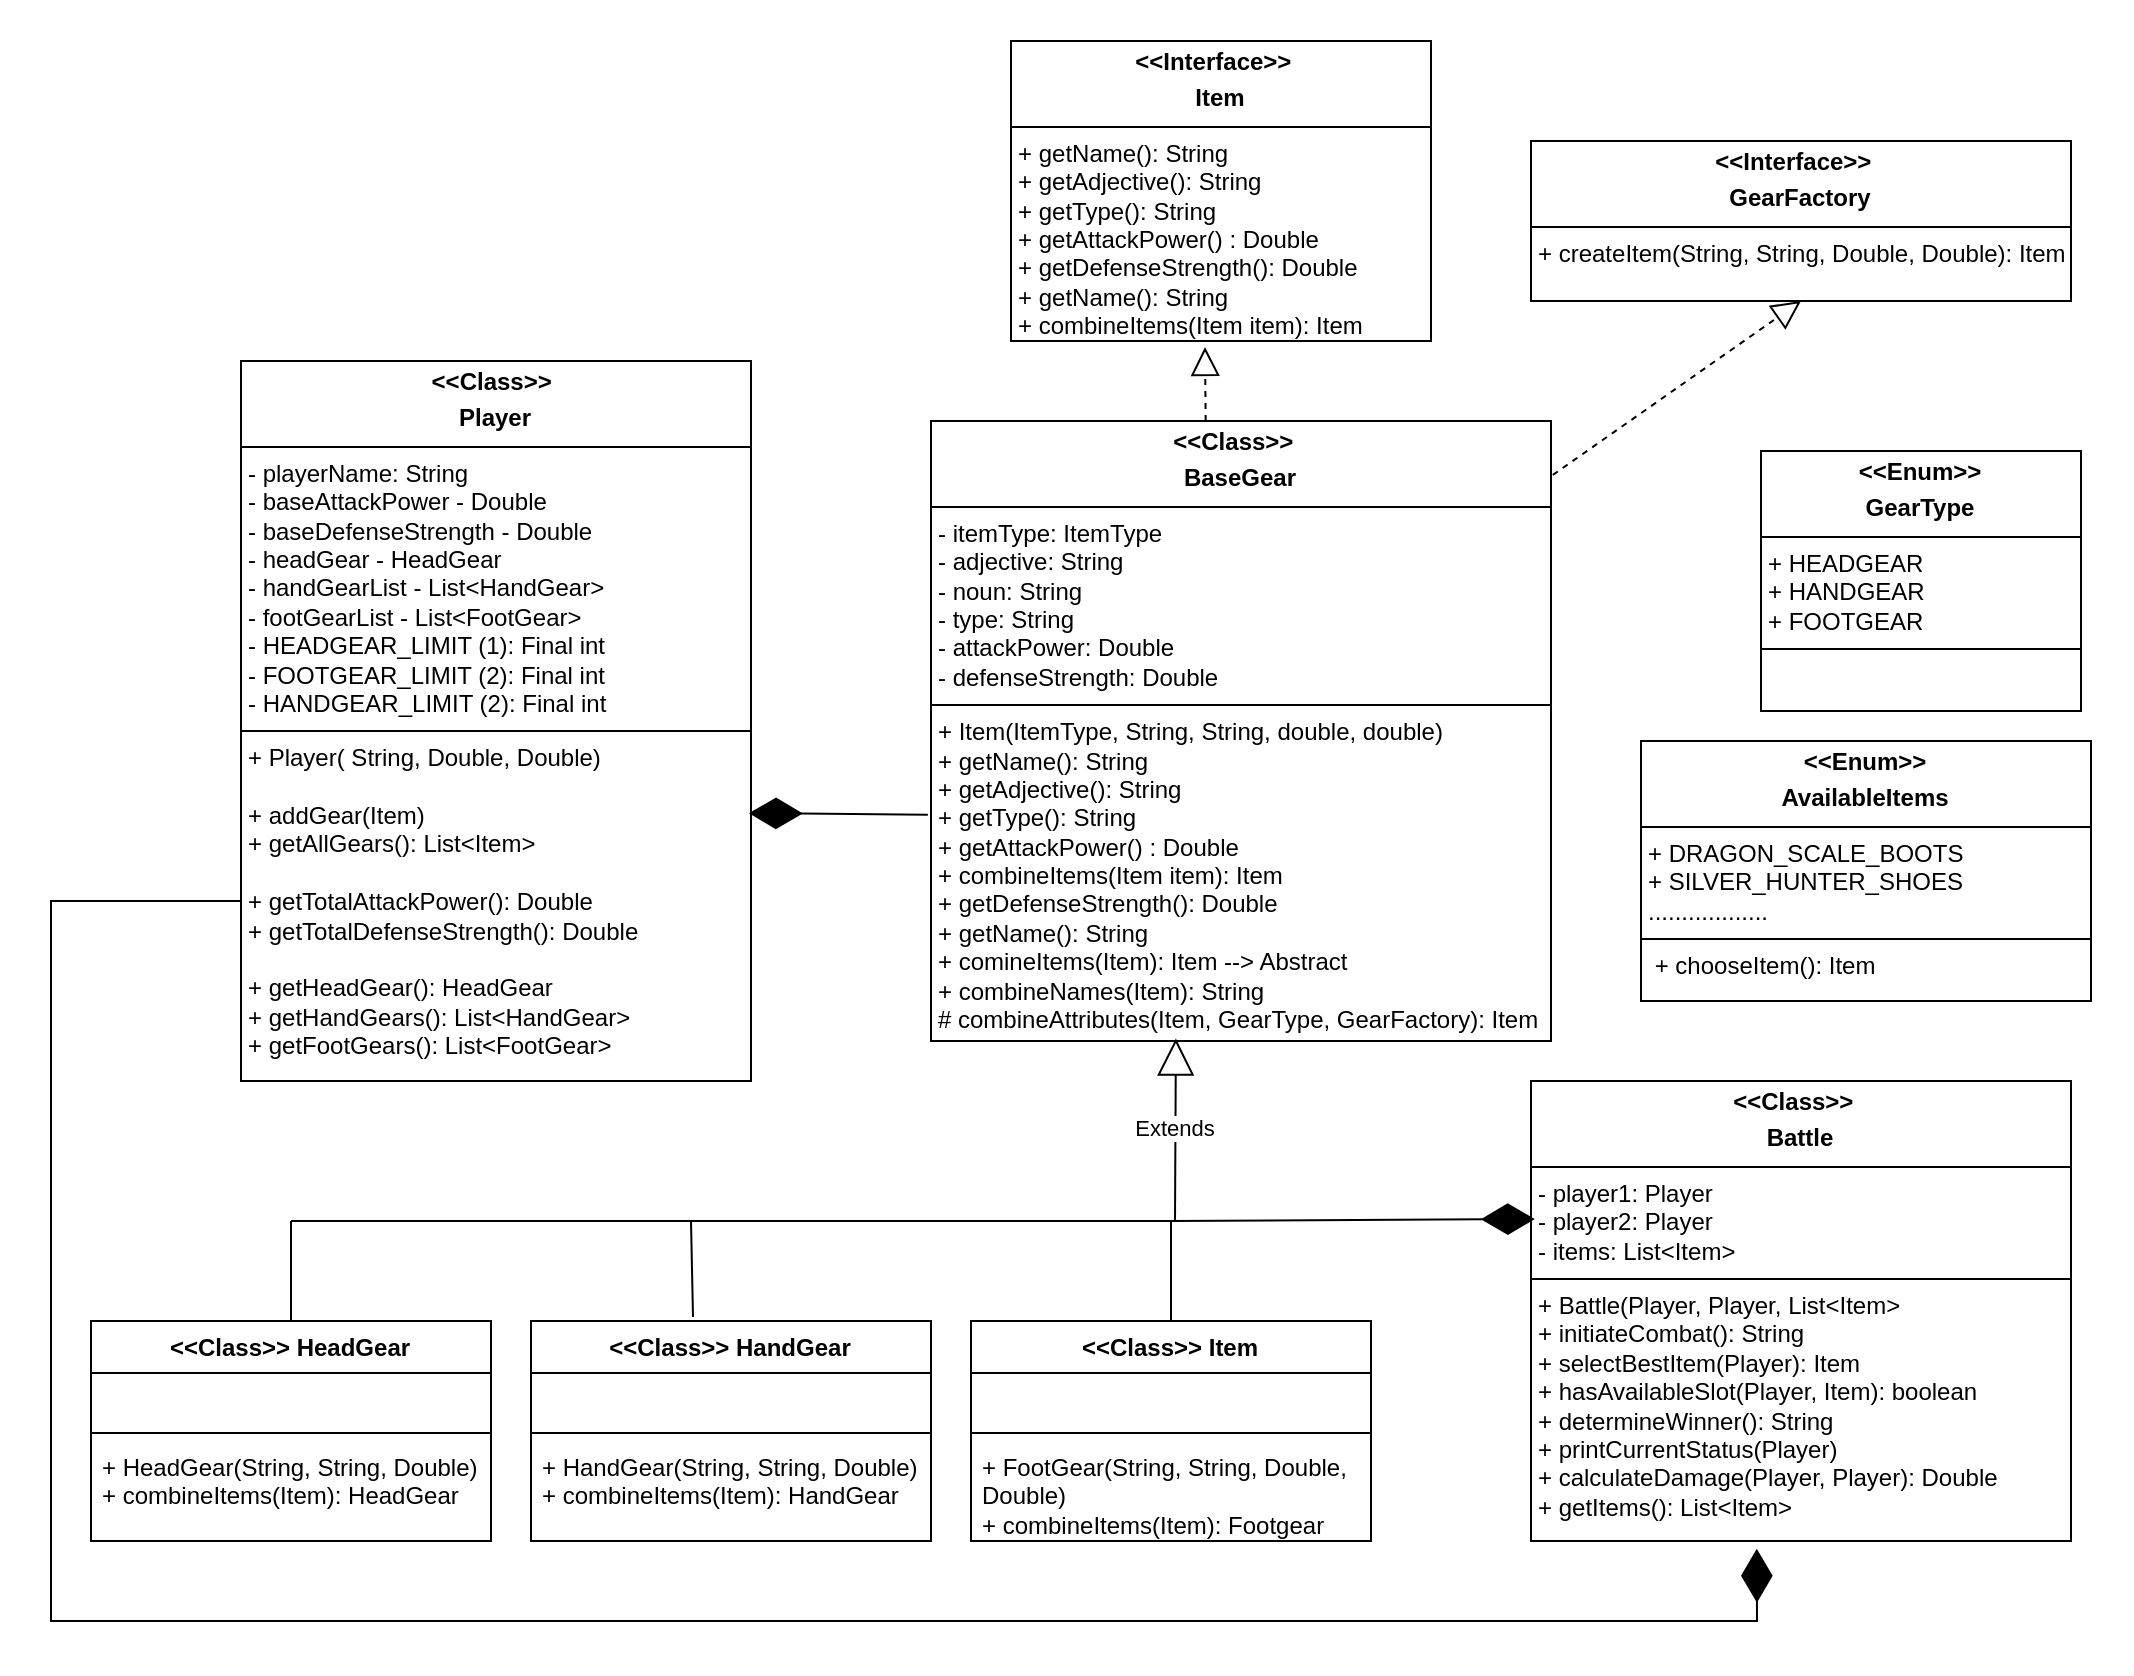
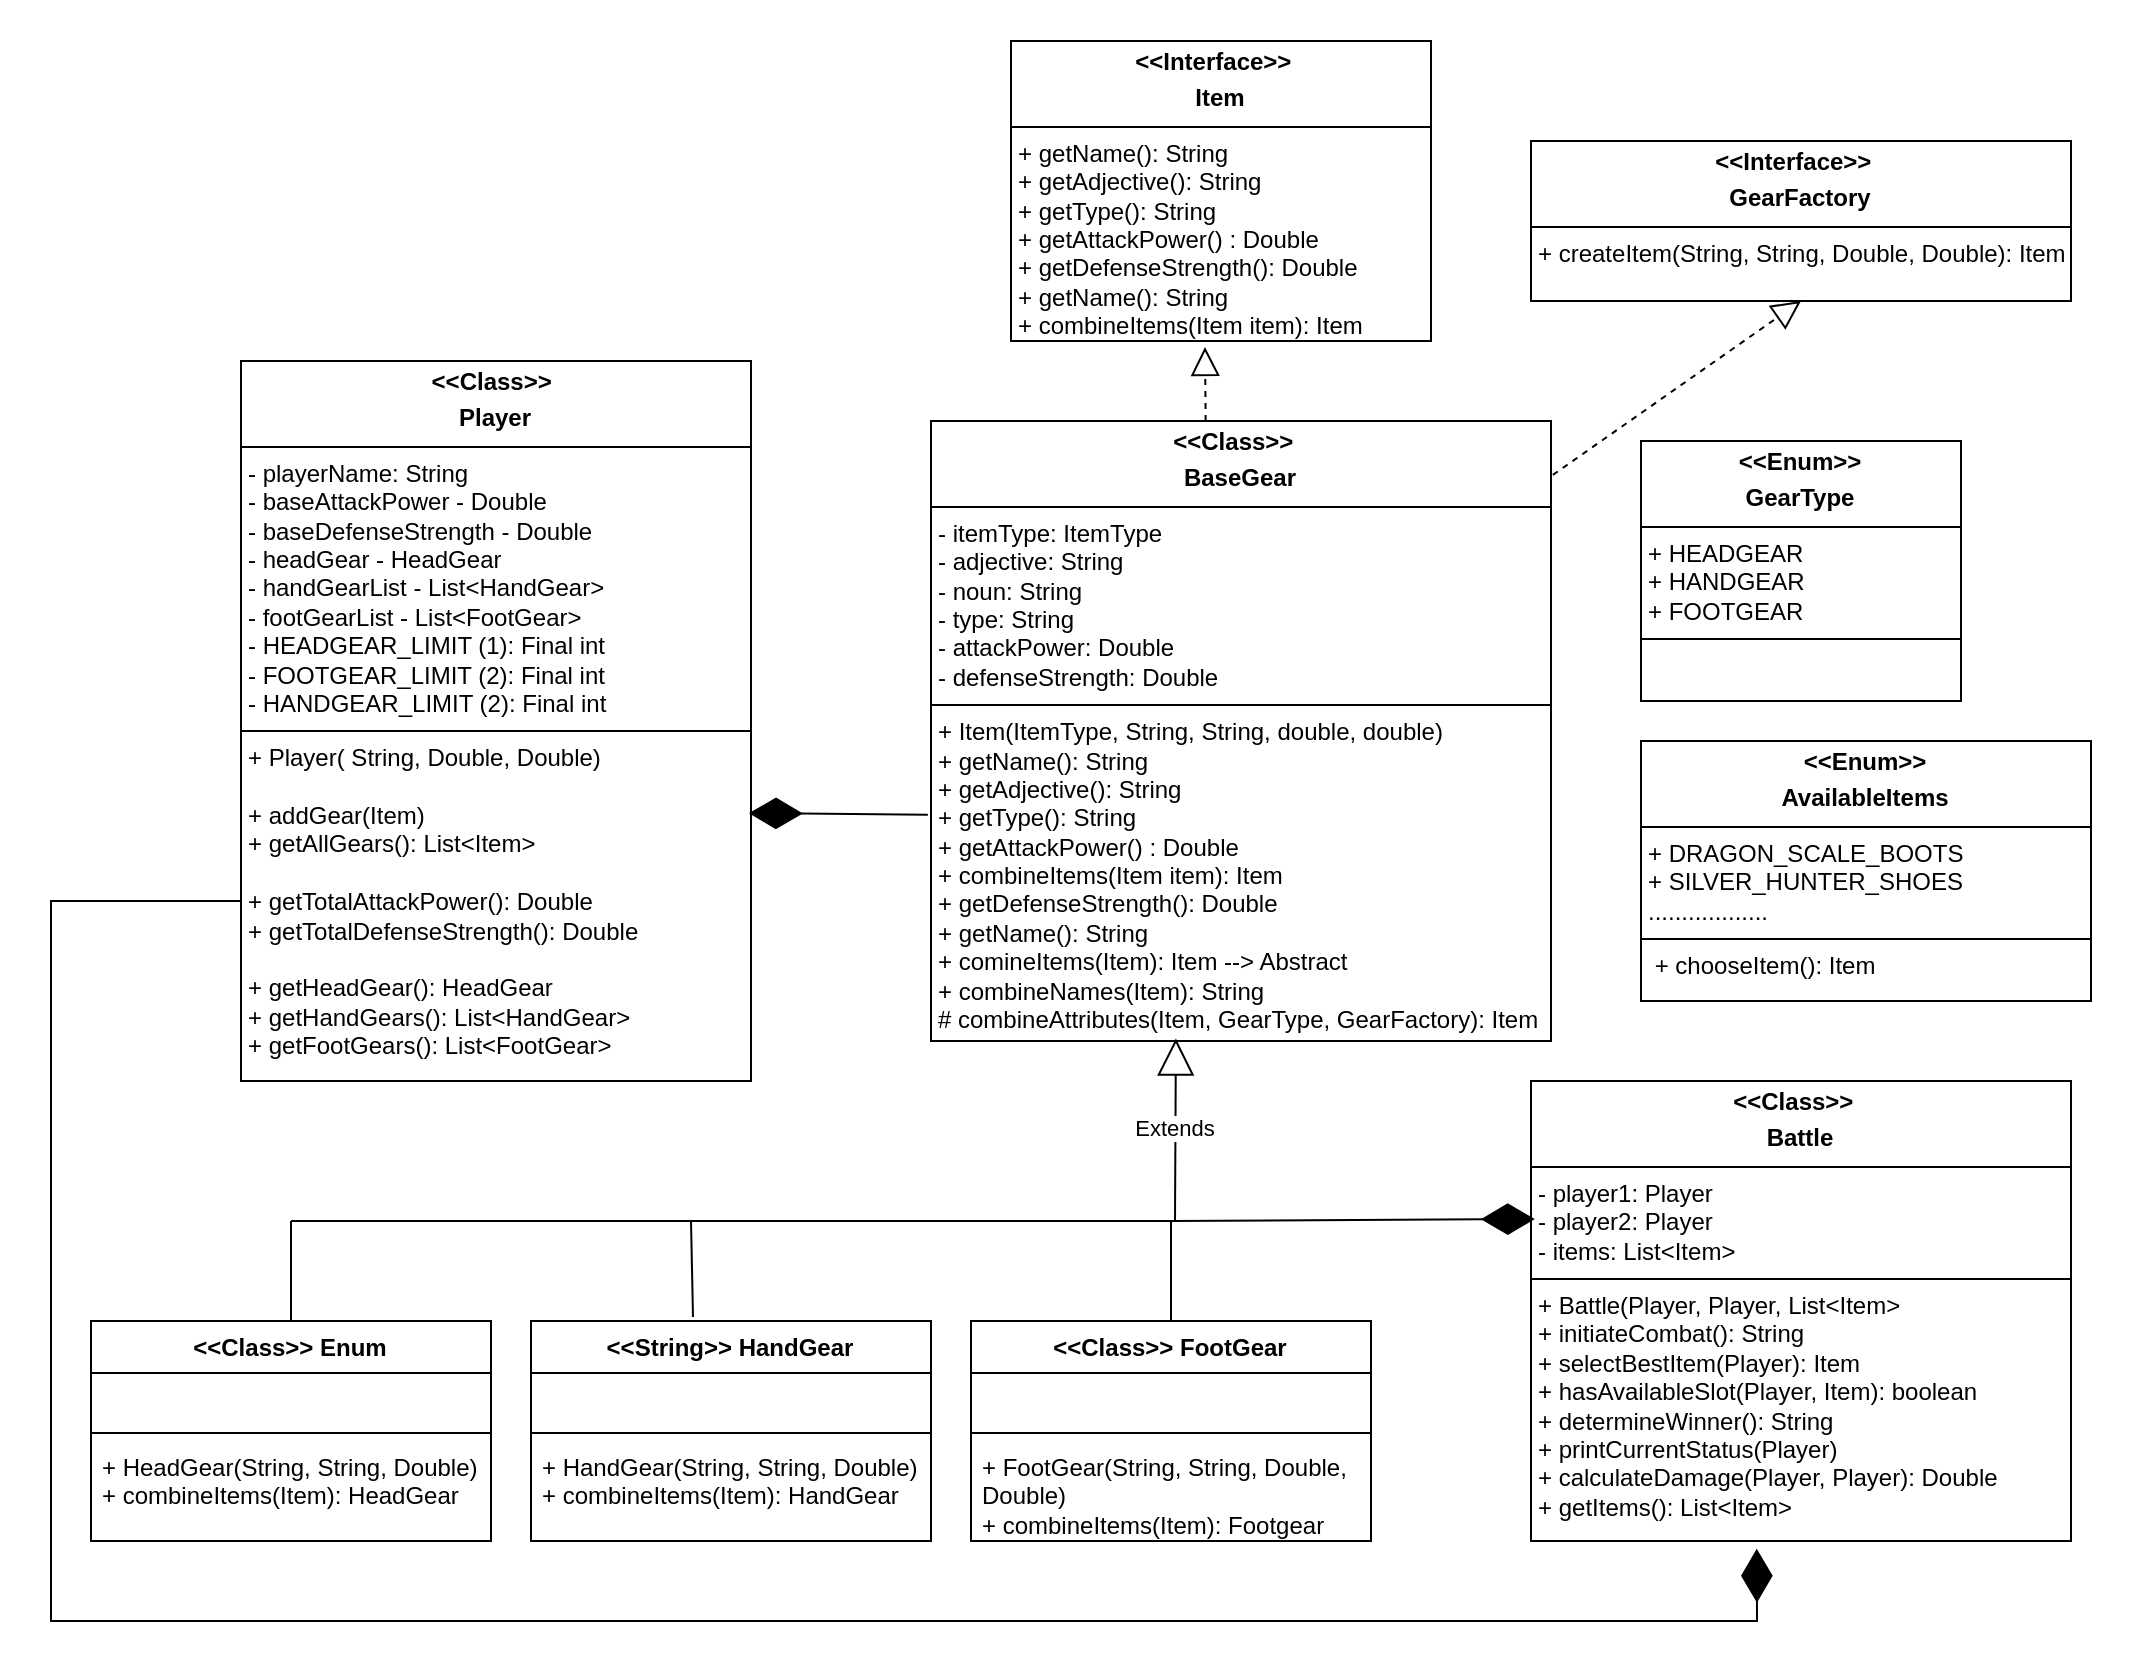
node "<<Enum>> GearType + HEADGEAR + HANDGEAR + FOOTGEAR": moved (1921, 581) -> (1801, 571)
node "<<Class>> HeadGear": label "<<Class>> HeadGear" -> "<<Class>> Enum"
node "<<Class>> HandGear": label "<<Class>> HandGear" -> "<<String>> HandGear"
node "<<Class>> Item": label "<<Class>> Item" -> "<<Class>> FootGear"
